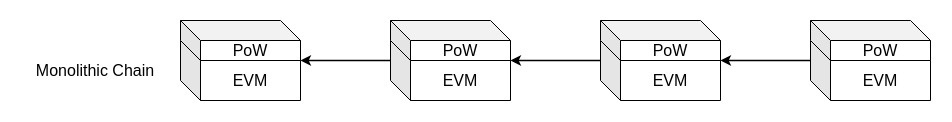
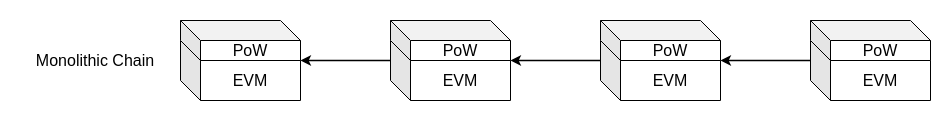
node "Monolithic Chain": moved (96, 71) -> (96, 61)
